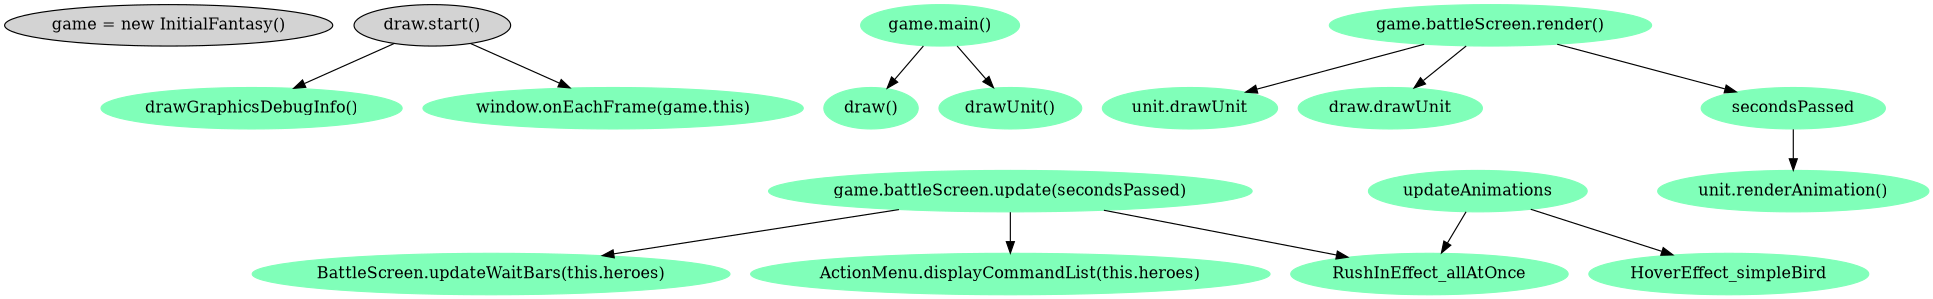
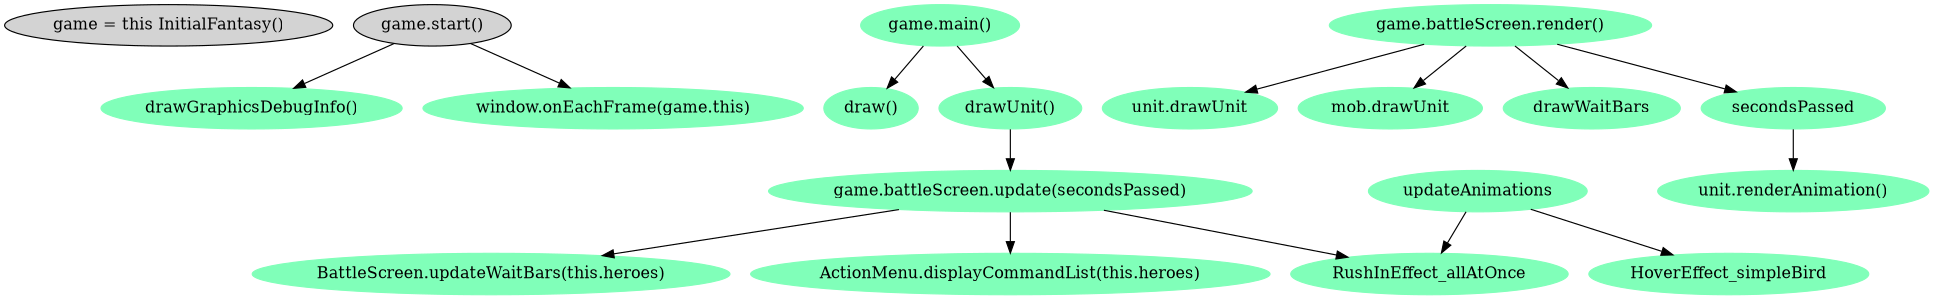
node "game = new InitialFantasy()": label "game = new InitialFantasy()" -> "game = this InitialFantasy()"
node "draw.start()": label "draw.start()" -> "game.start()"
node "draw.drawUnit": label "draw.drawUnit" -> "mob.drawUnit"
node "drawWaitBars": added
edge "drawUnit()" -> "game.battleScreen.update(secondsPassed)": added
